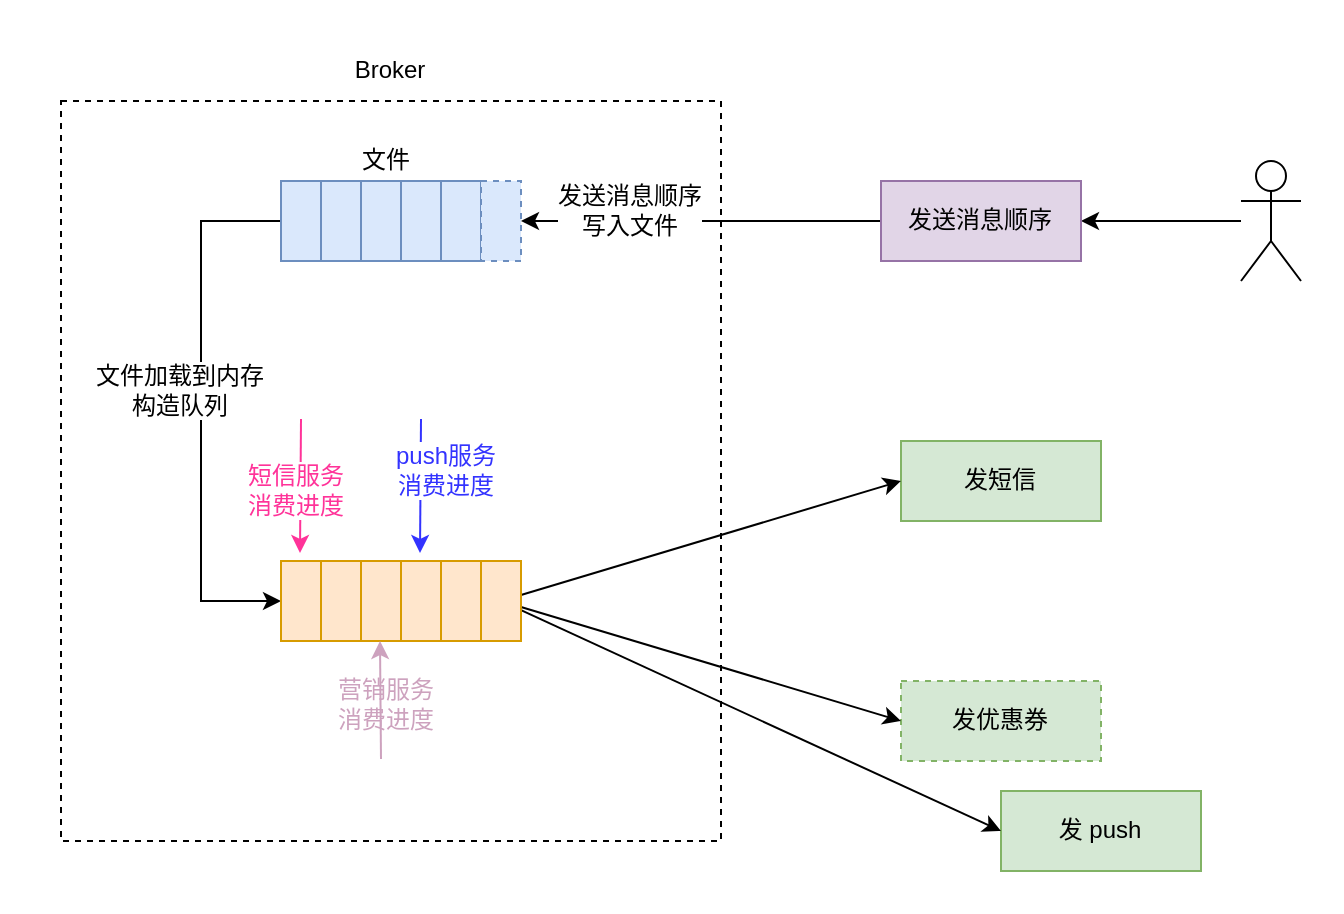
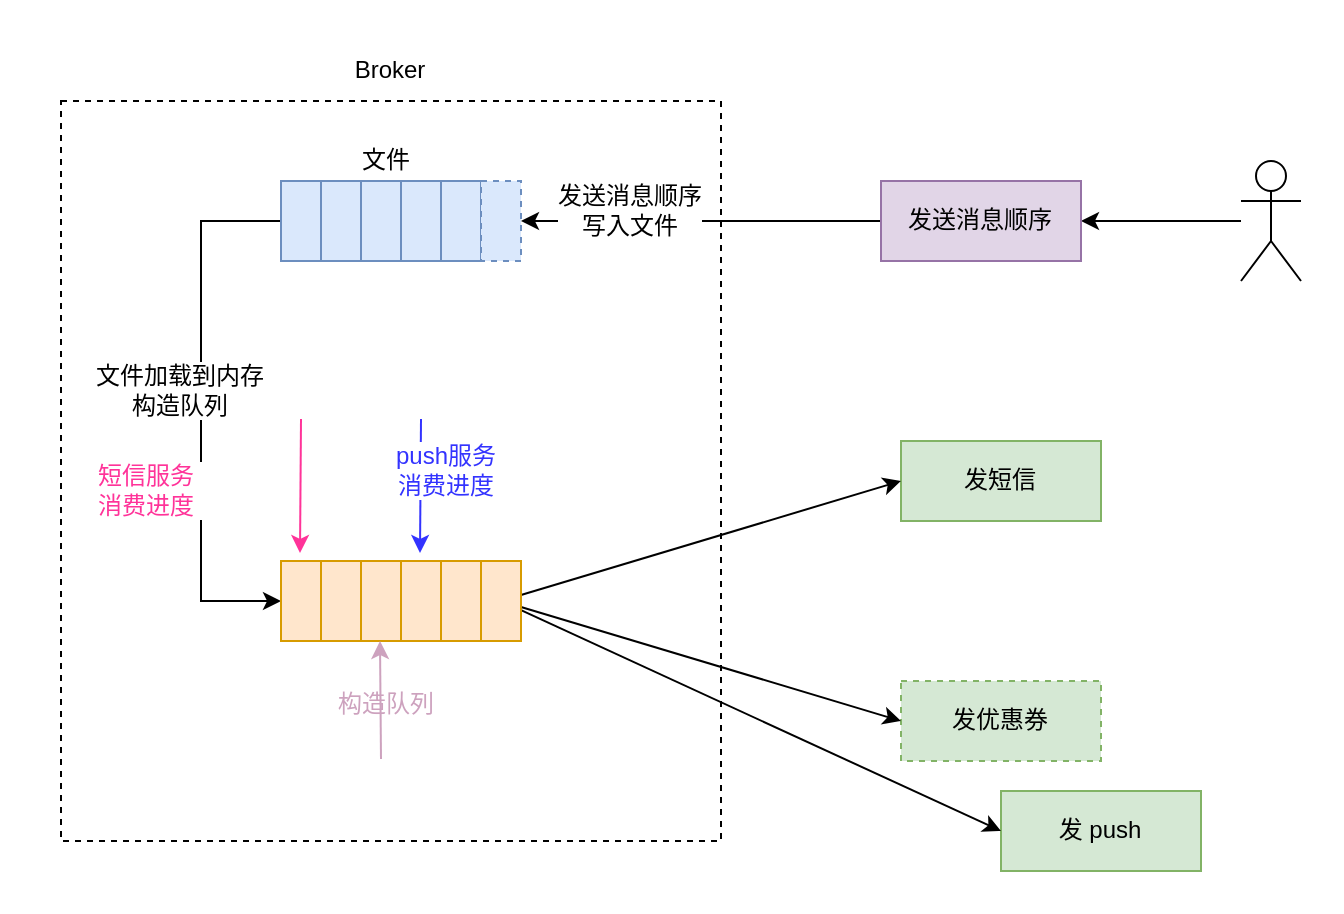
node "短信服务消费进度": moved (297, 491) -> (147, 491)
node "营销服务消费进度": label "营销服务消费进度" -> "构造队列"
